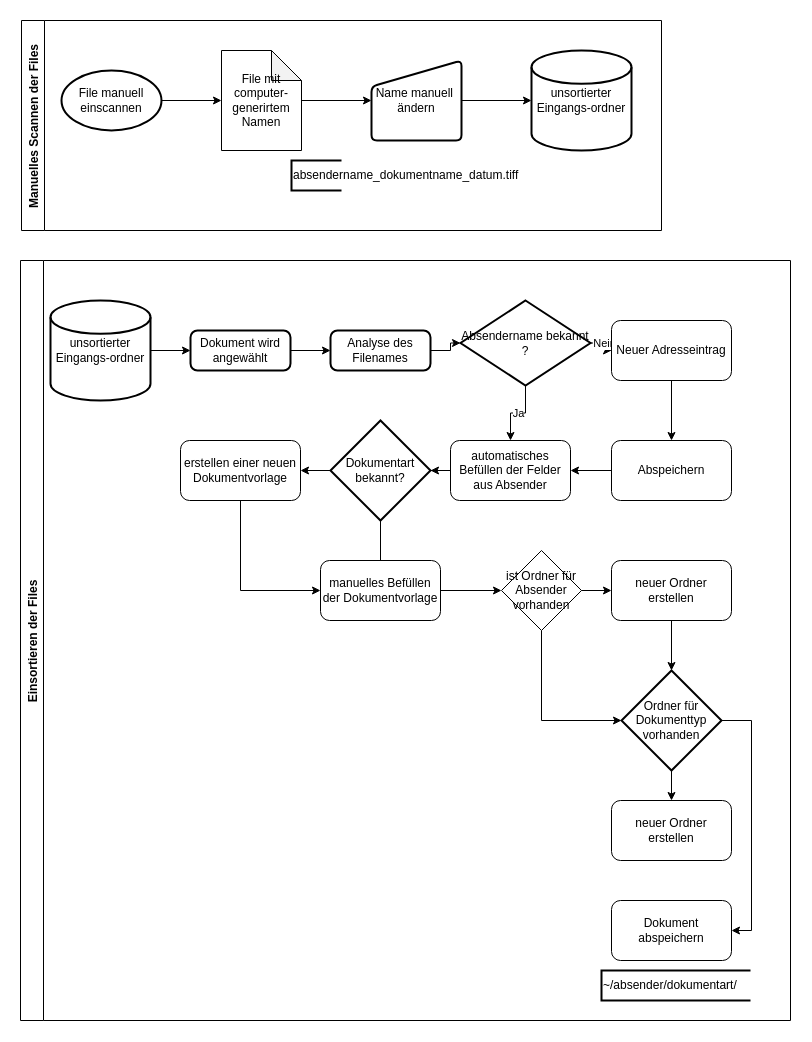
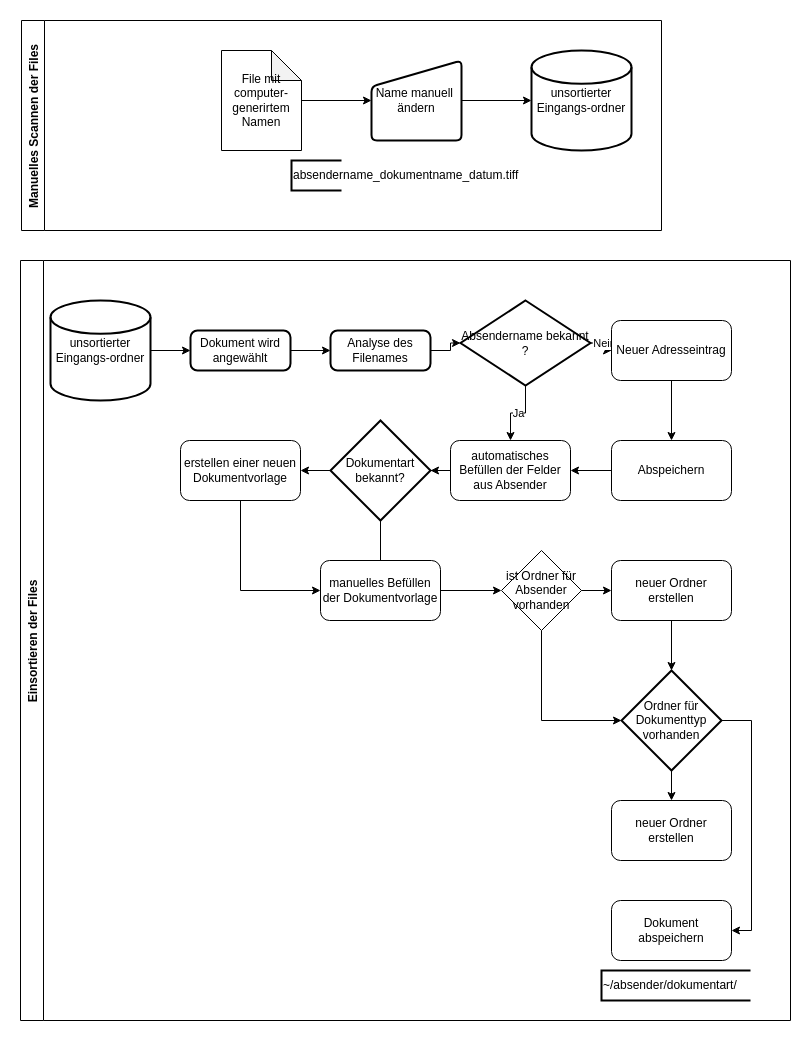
node "File manuell einscannen": removed
edge "File manuell einscannen" -> "File mit computer-generirtem Namen": removed
